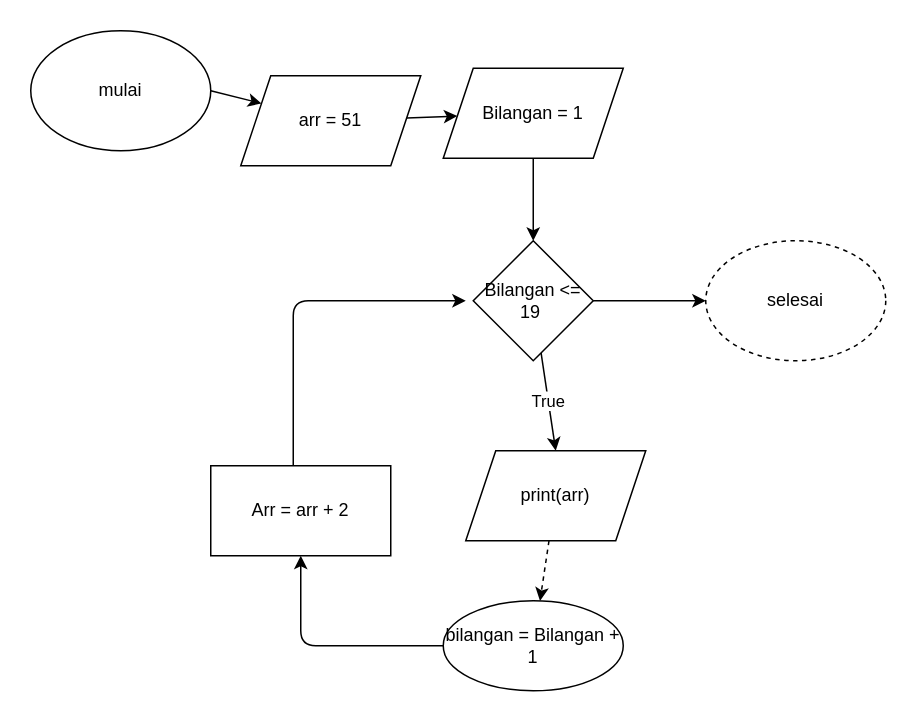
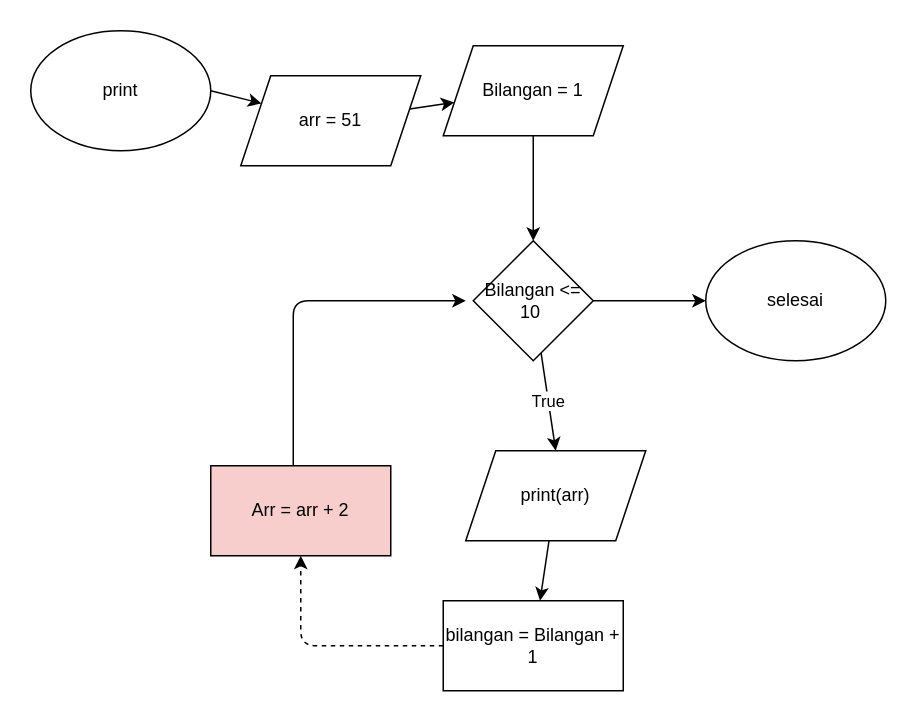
node "mulai": label "mulai" -> "print"
node "Bilangan = 1": moved (533, 113) -> (533, 91)
node "Bilangan <= 19": label "Bilangan <= 19" -> "Bilangan <= 10"
node "selesai": style dashed -> solid
node "Arr = arr + 2": fillcolor #ffffff -> #f8cecc
edge "print(arr)" -> "bilangan = Bilangan + 1": style dashed -> solid
edge "bilangan = Bilangan + 1" -> "Arr = arr + 2": style solid -> dashed
node "bilangan = Bilangan + 1": shape ellipse -> rectangle
